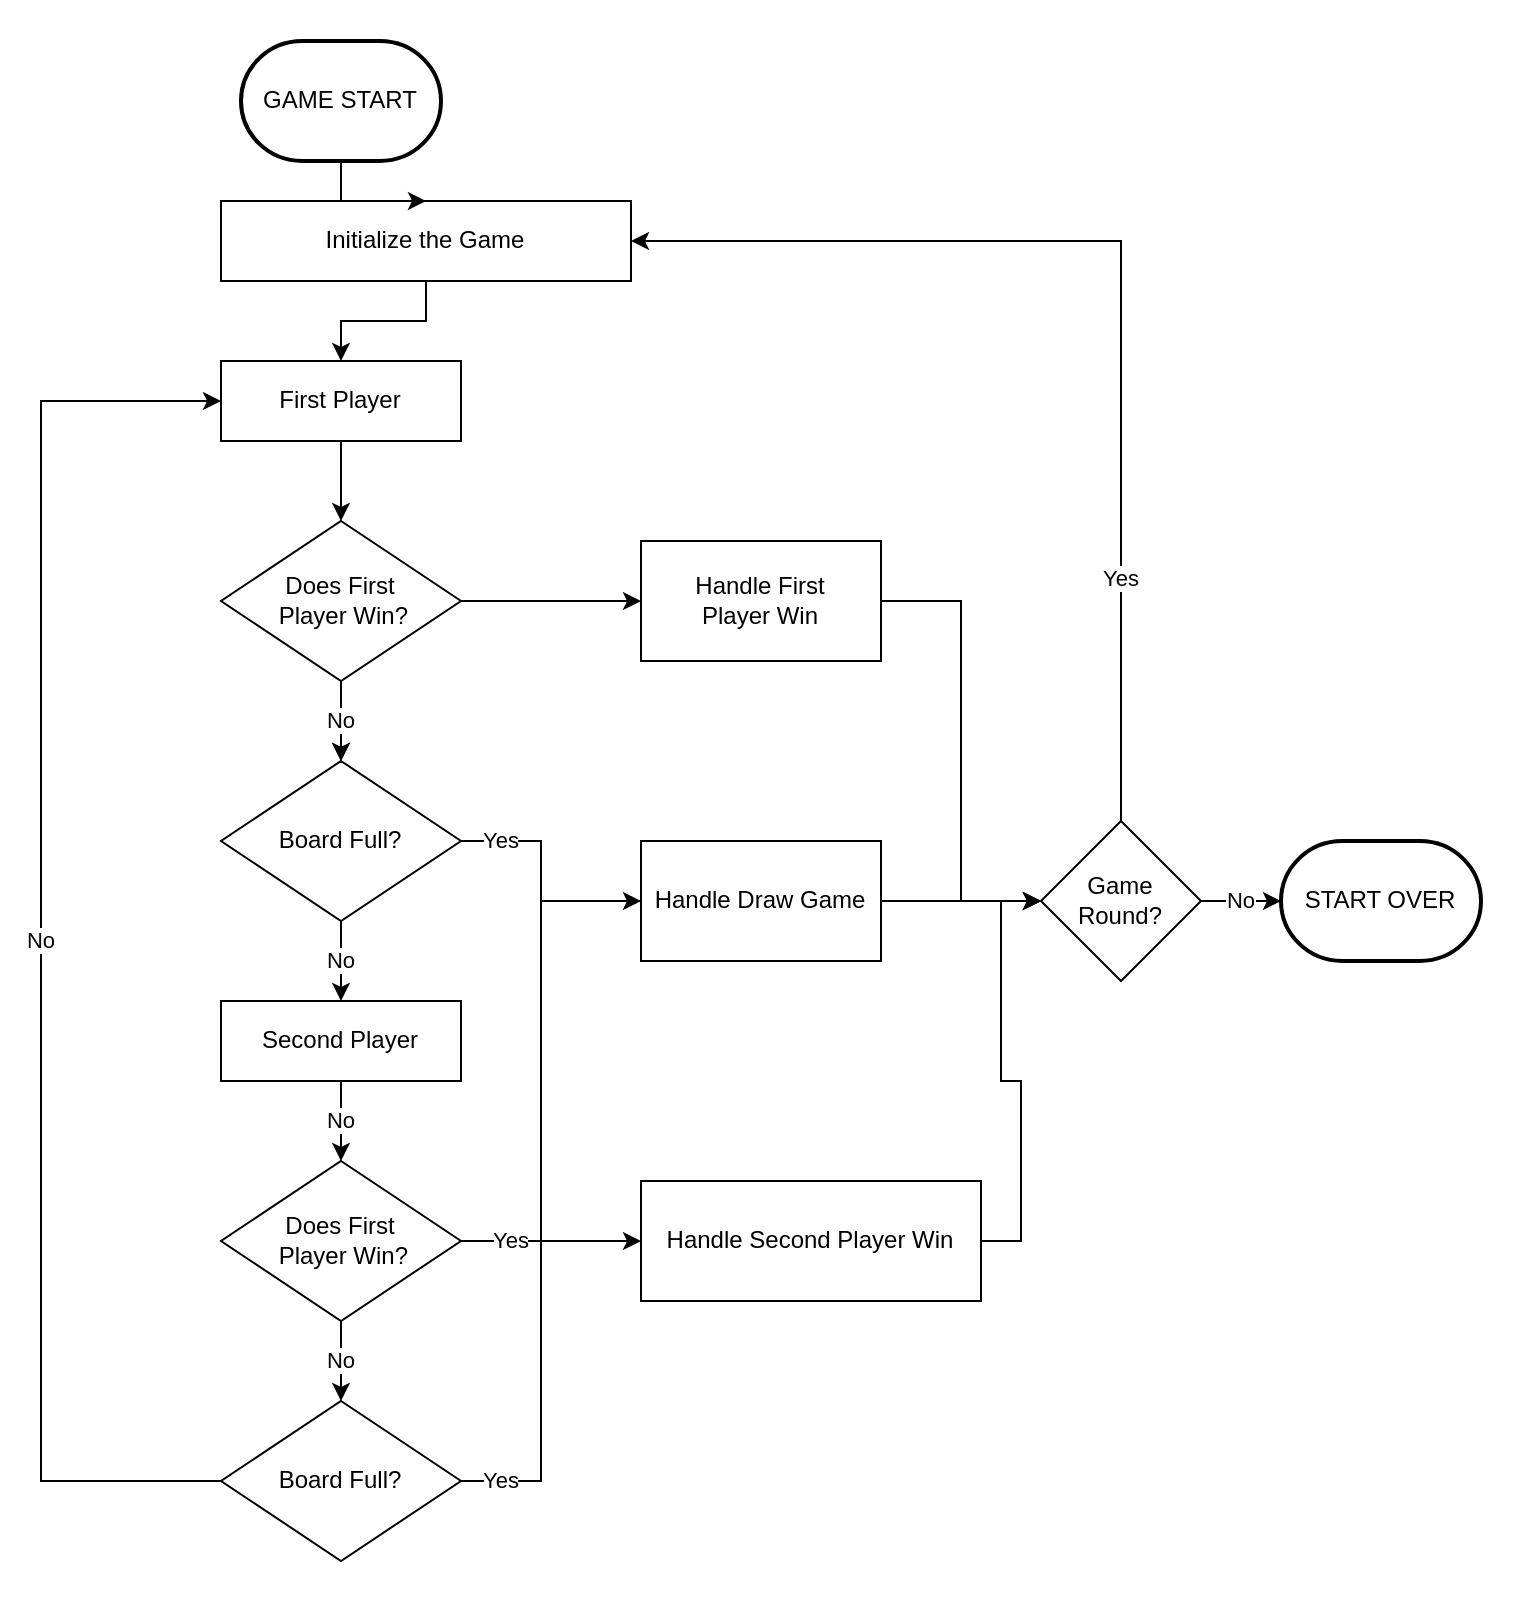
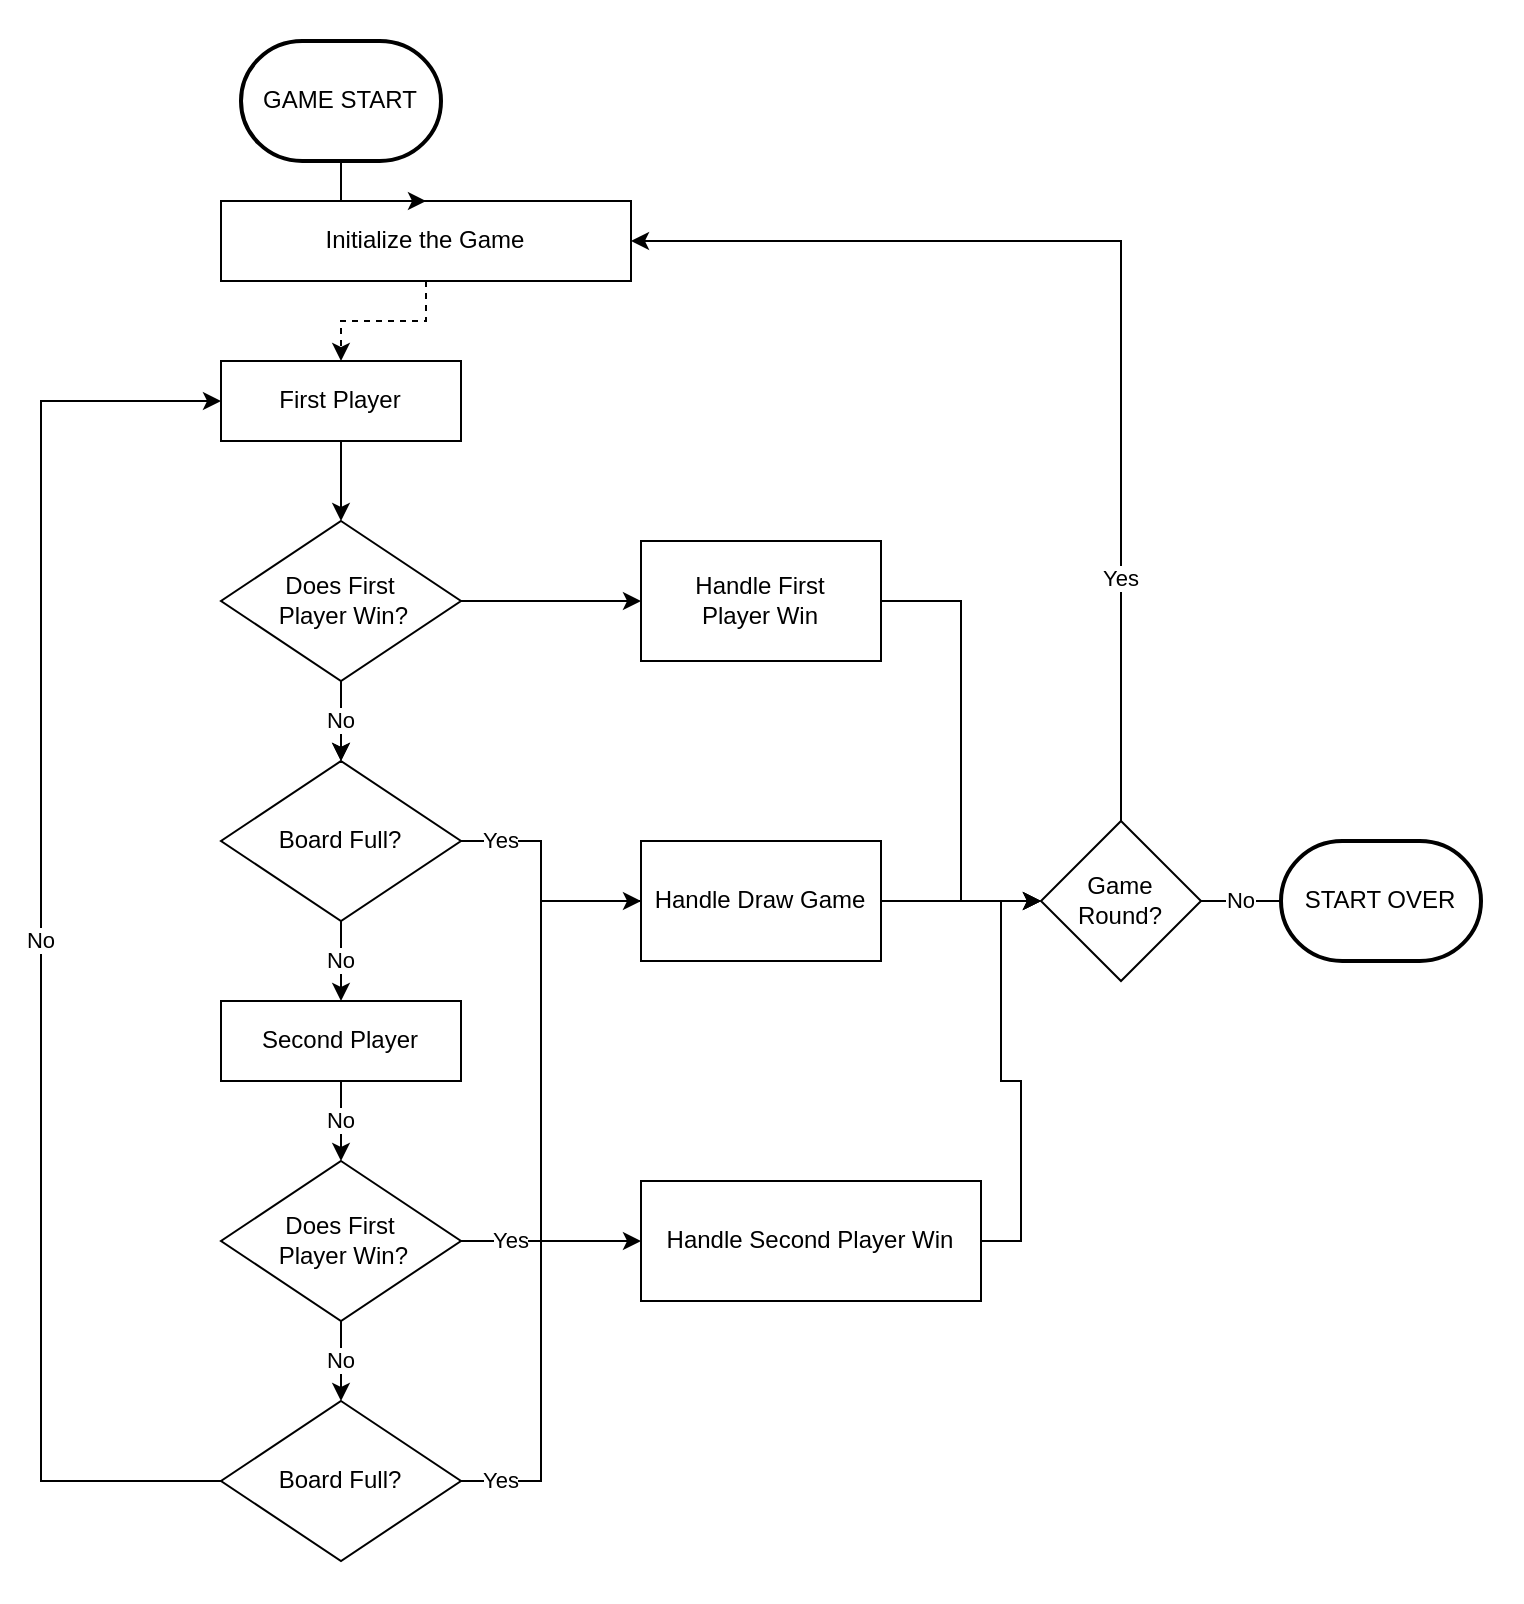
edge "Initialize the Game" -> "First Player": style solid -> dashed
edge "Game Round?" -> "START OVER": arrowhead classic -> none
